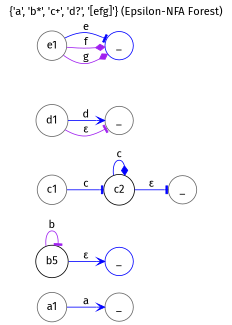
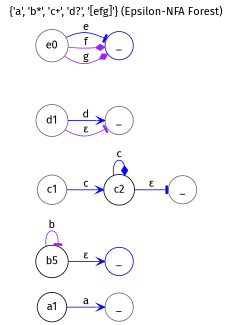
node "e1": label "e1" -> "e0"
edge "c1" -> "c2": arrowhead tee -> vee
node "a1": color gray40 -> black
